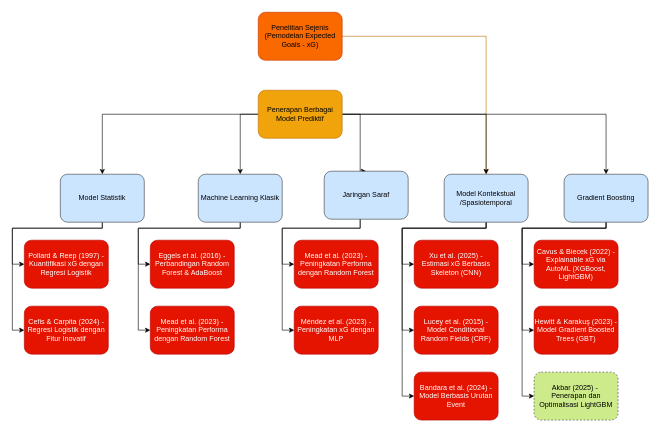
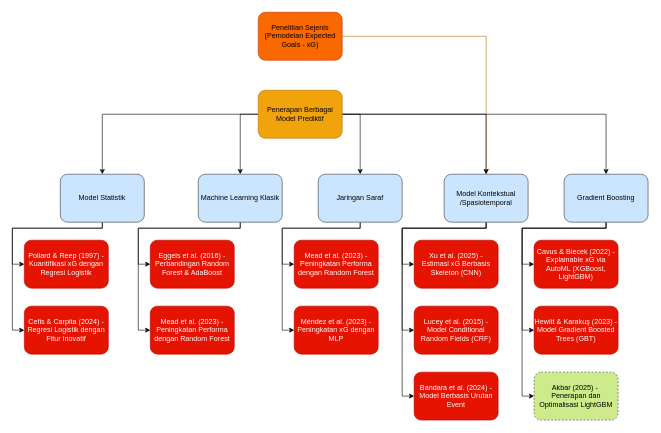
node "Jaringan Saraf": moved (366, 195) -> (360, 198)
